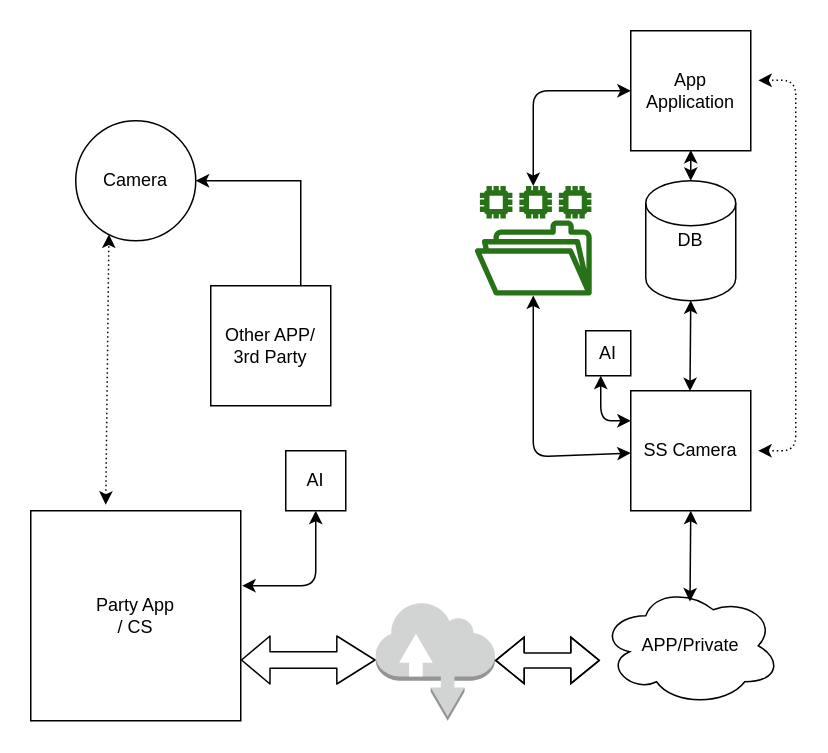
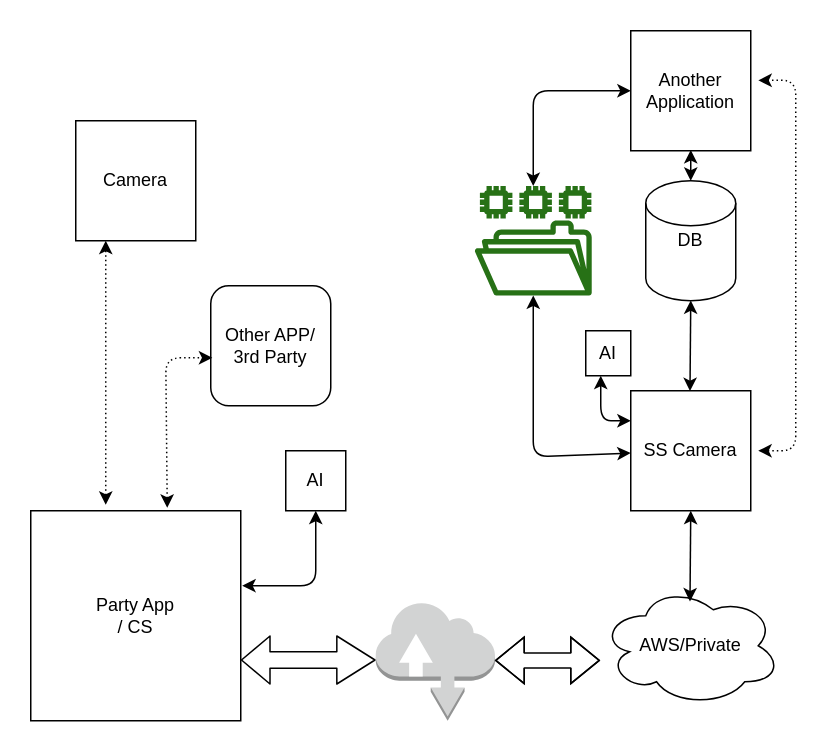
node "App Application": label "App Application" -> "Another Application"
node "Camera": shape ellipse -> rectangle
edge "Other APP/ 3rd Party" -> "Camera": removed
node "Other APP/ 3rd Party": shape rectangle -> rounded rectangle
edge "Other APP/ 3rd Party" -- "Party App / CS": added
node "APP/Private": label "APP/Private" -> "AWS/Private"
